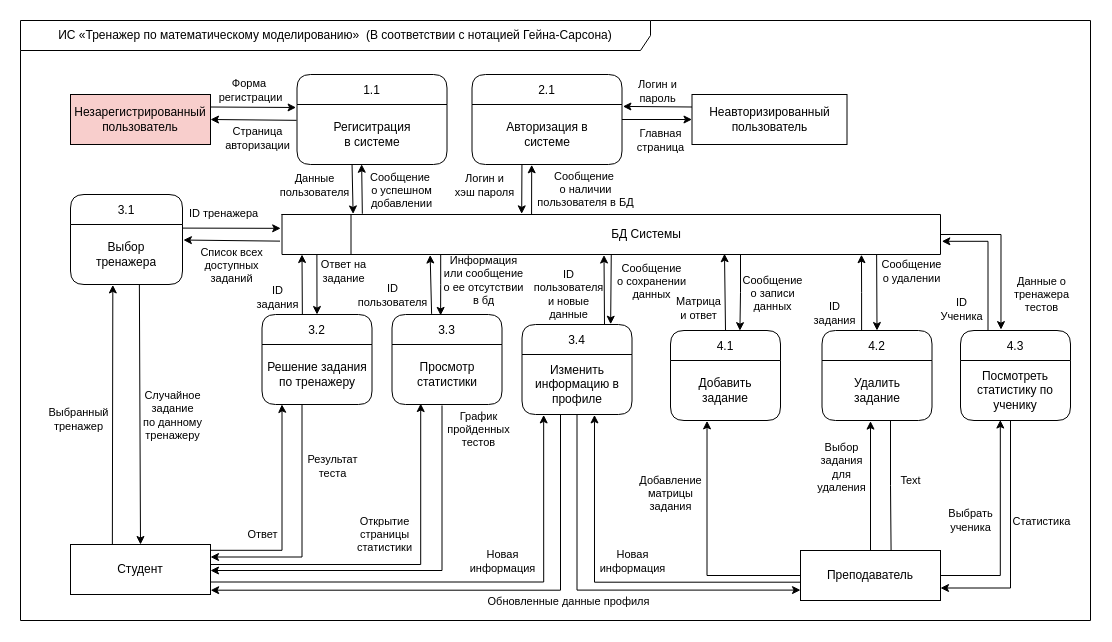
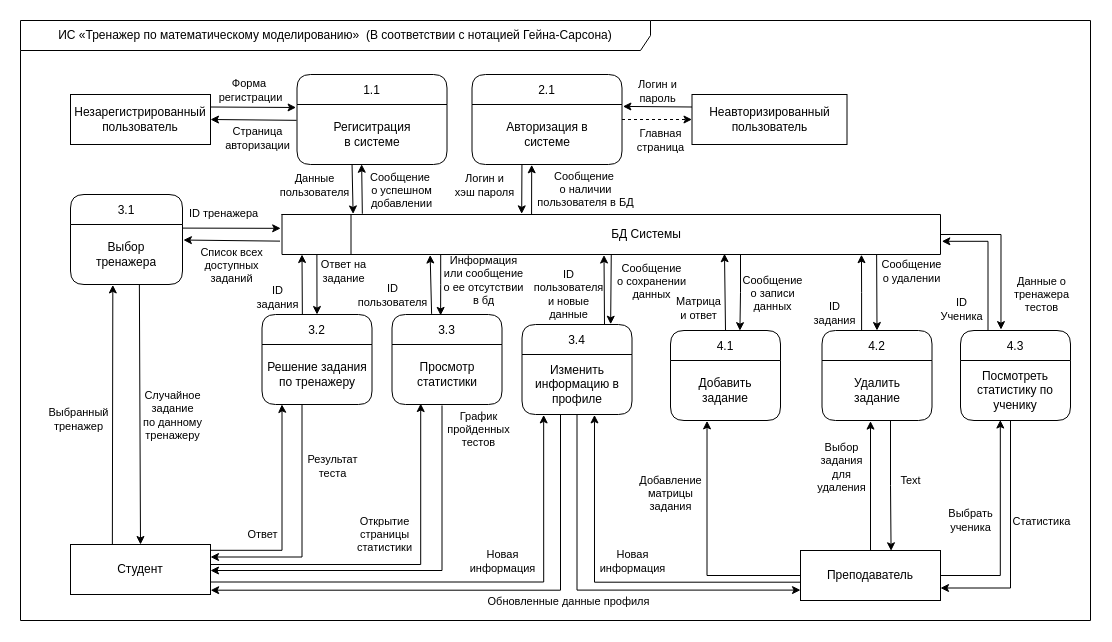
node "Незарегистрированный пользователь": fillcolor #f8cecc -> #ffffff
edge "2.1" -> "Неавторизированный пользователь": style solid -> dashed
edge "4.2" -- "Преподаватель": arrowhead none -> classic
